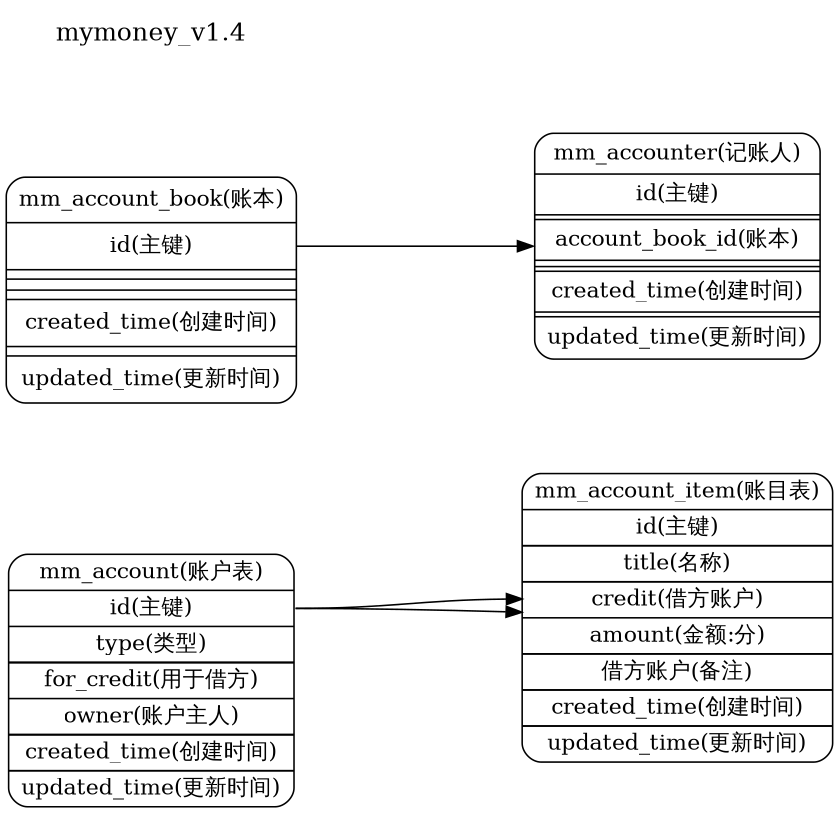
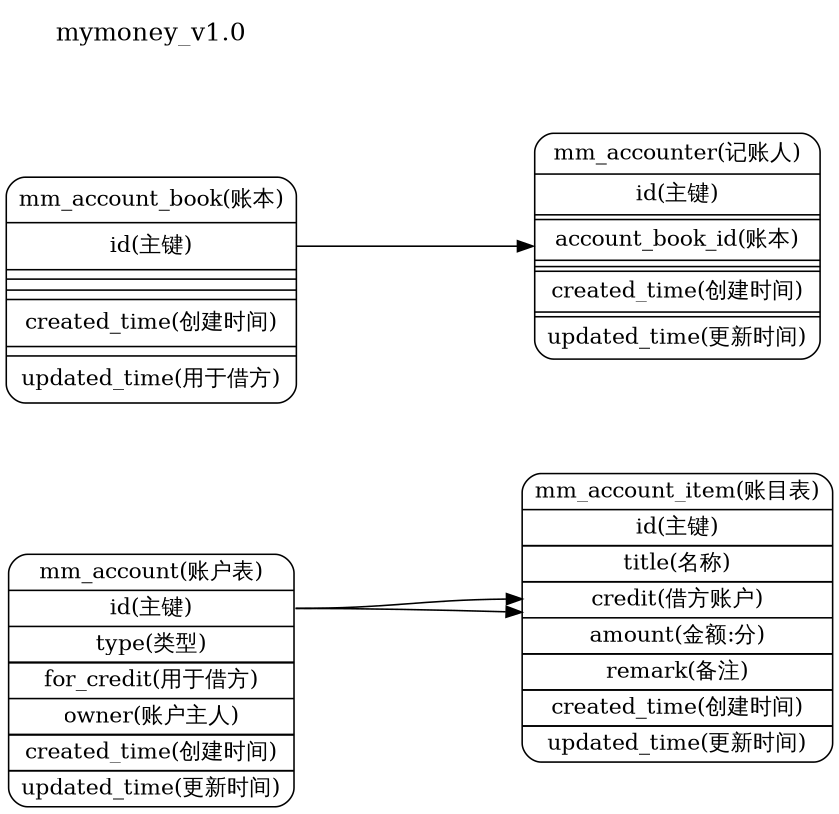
node "mymoney_v1.4": label "mymoney_v1.4" -> "mymoney_v1.0"
node "mm_account_book(账本)": text "updated_time(更新时间)" -> "updated_time(用于借方)"
node "mm_account_item(账目表)": text "借方账户(备注)" -> "remark(备注)"
